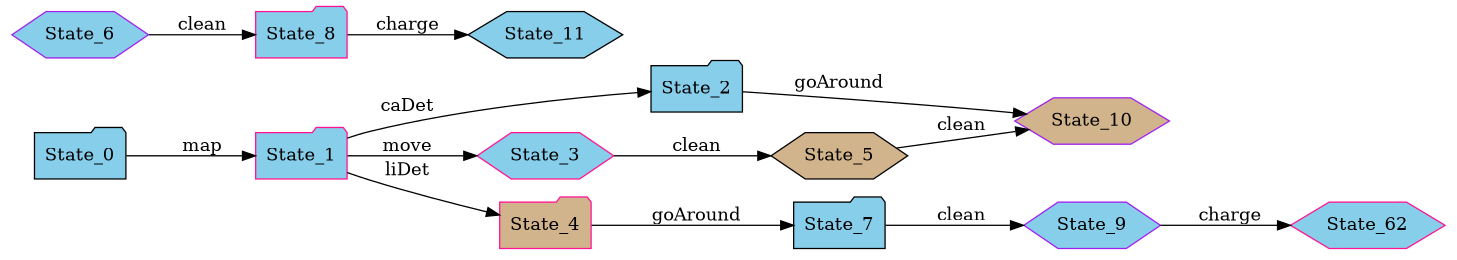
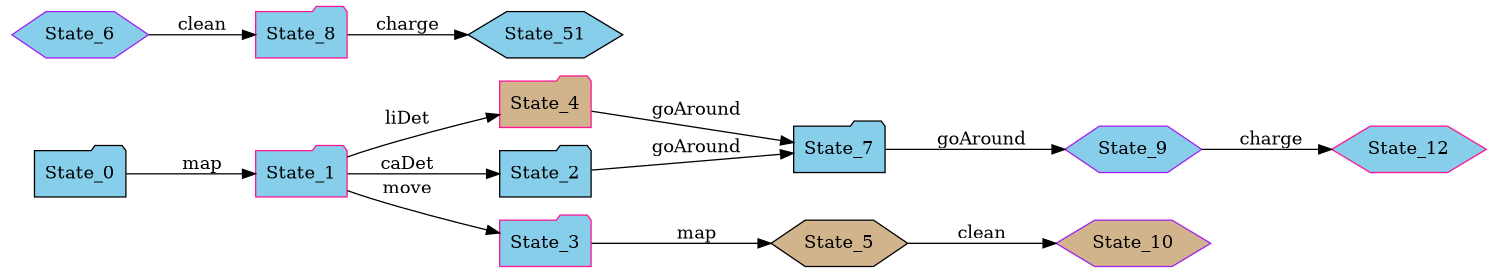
node "State_11": label "State_11" -> "State_51"
edge "State_2" -> "State_10": now "State_2" -> "State_7"
edge "State_3" -> "State_5": label " clean " -> " map "
node "State_3": shape hexagon -> folder
edge "State_7" -> "State_9": label " clean " -> " goAround "
node "State_62": label "State_62" -> "State_12"
